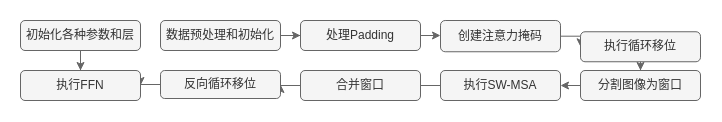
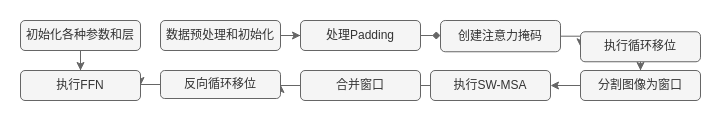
edge "处理Padding" -> "创建注意力掩码": arrowhead classic -> diamond
node "执行SW-MSA": moved (501, 86) -> (491, 86)
